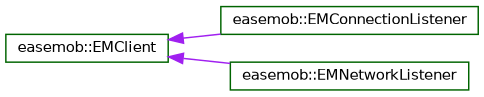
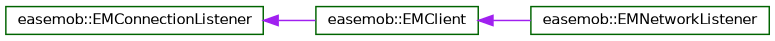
edge "easemob::EMConnectionListener" -> "easemob::EMClient": reversed
